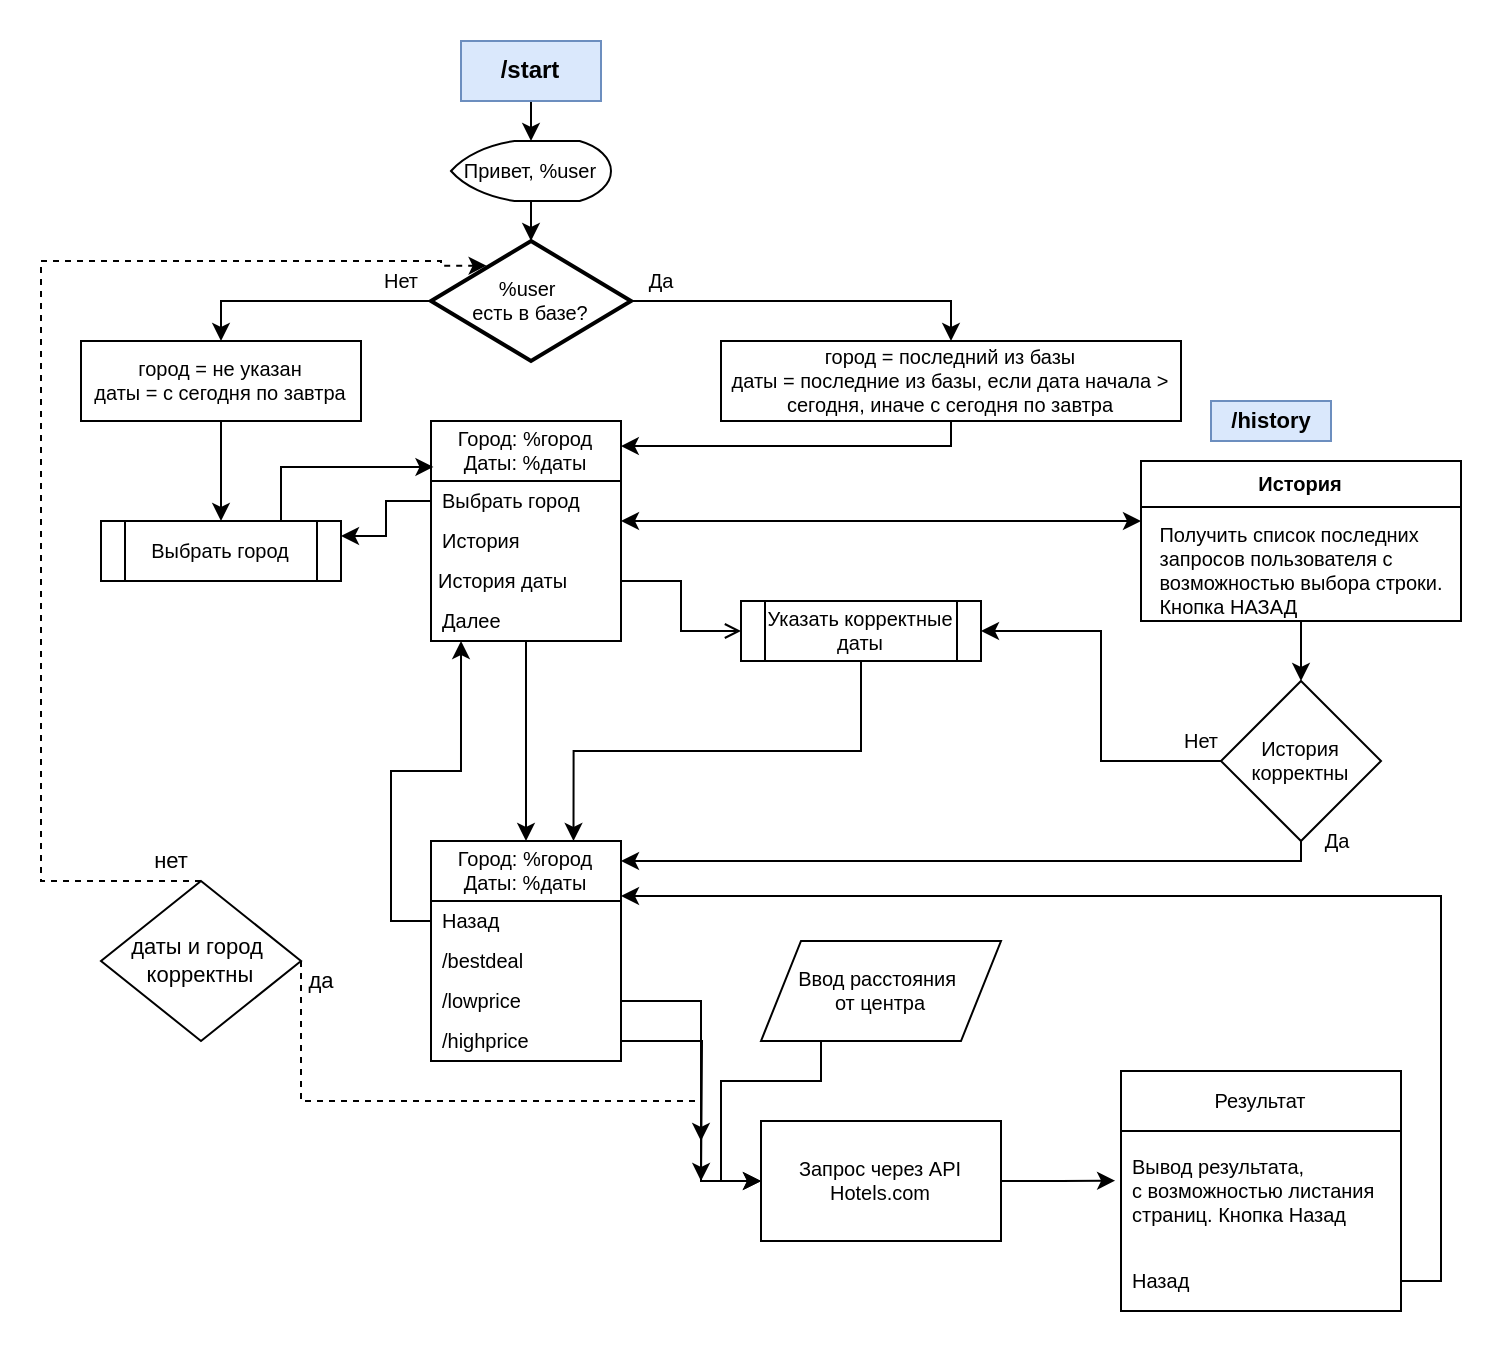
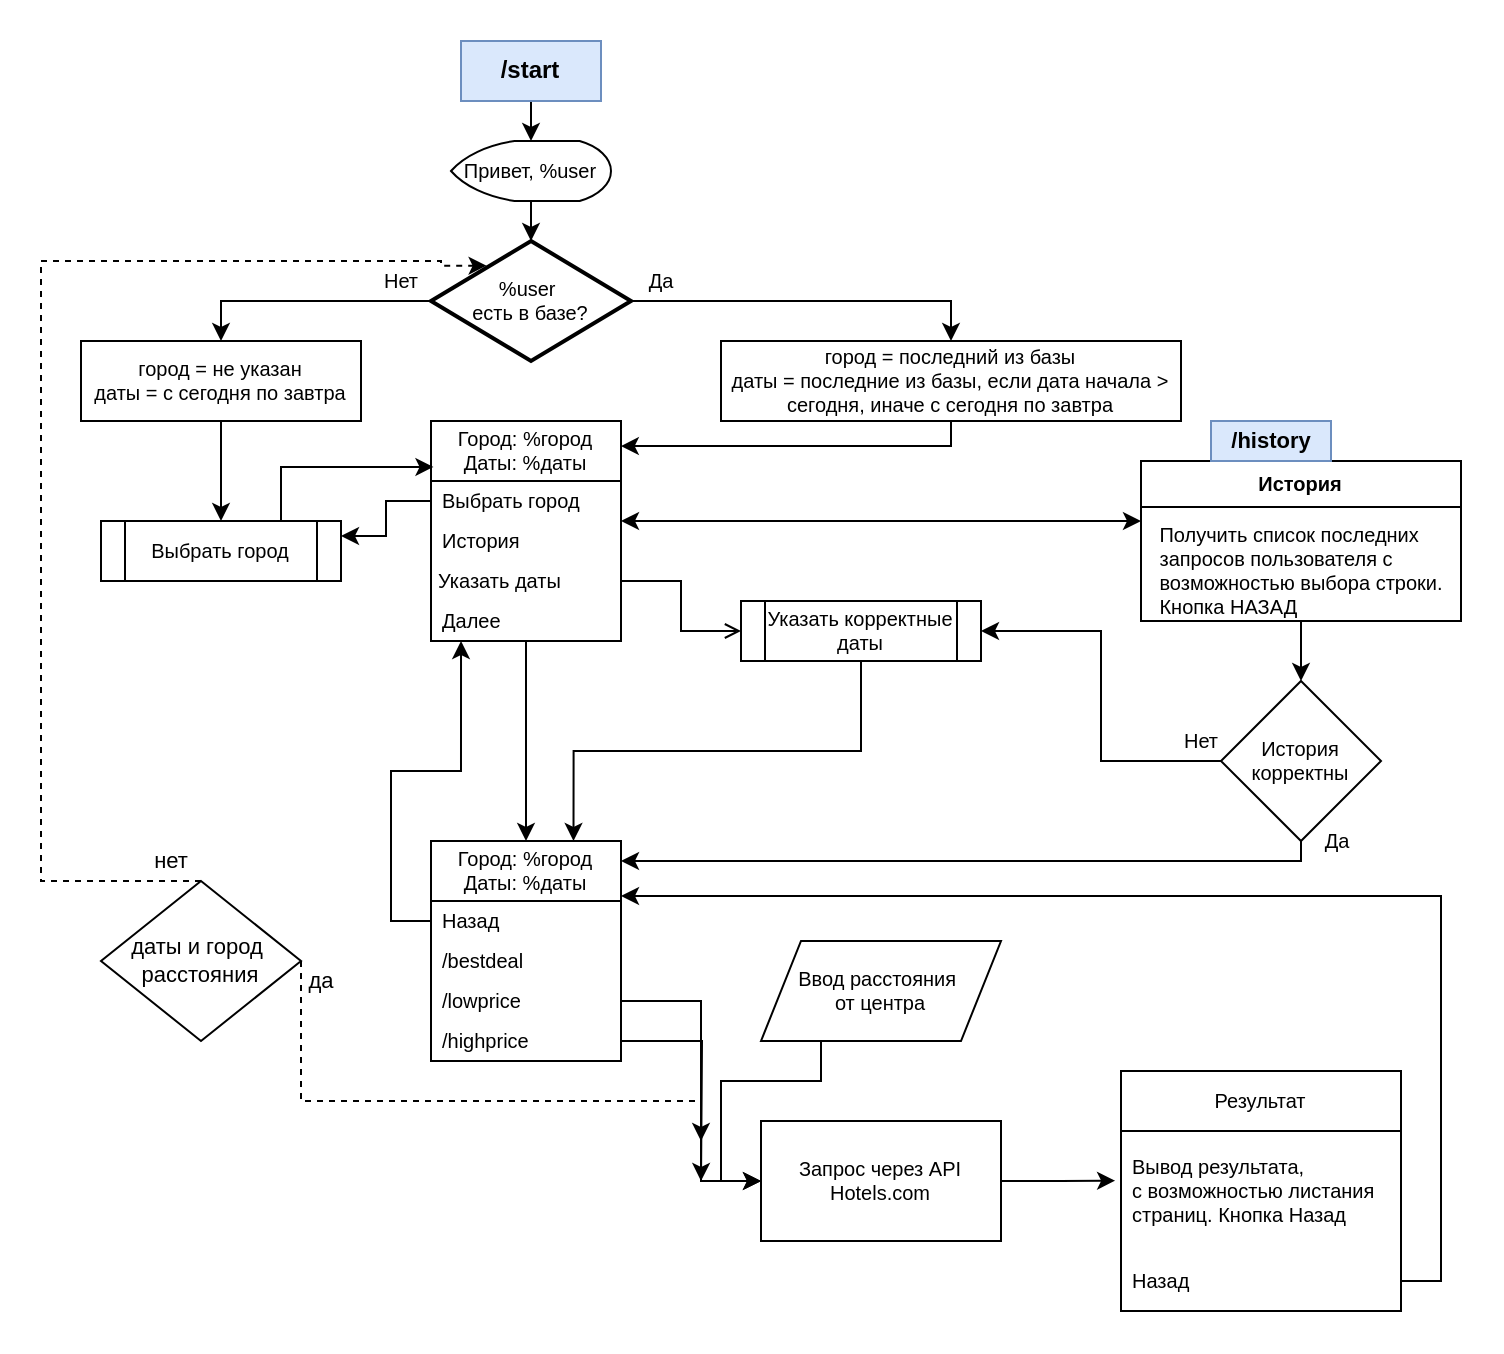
node "/history": moved (1271, 421) -> (1271, 441)
node "История даты": label "История даты" -> "Указать даты"
node "даты и город корректны": label "даты и город корректны" -> "даты и город расстояния"
